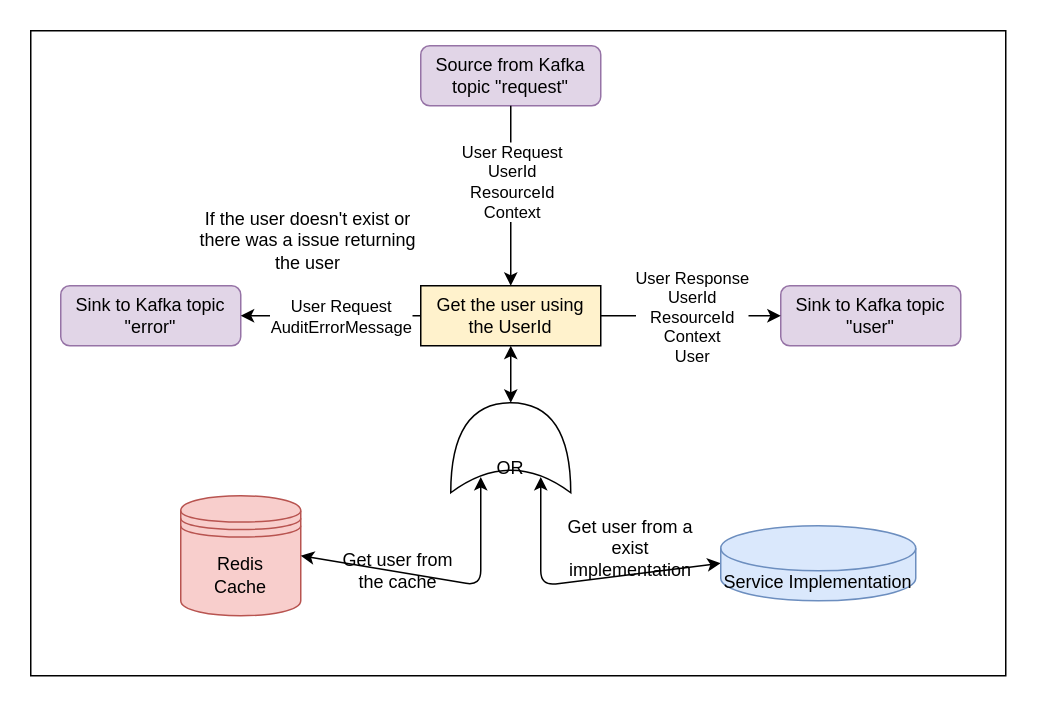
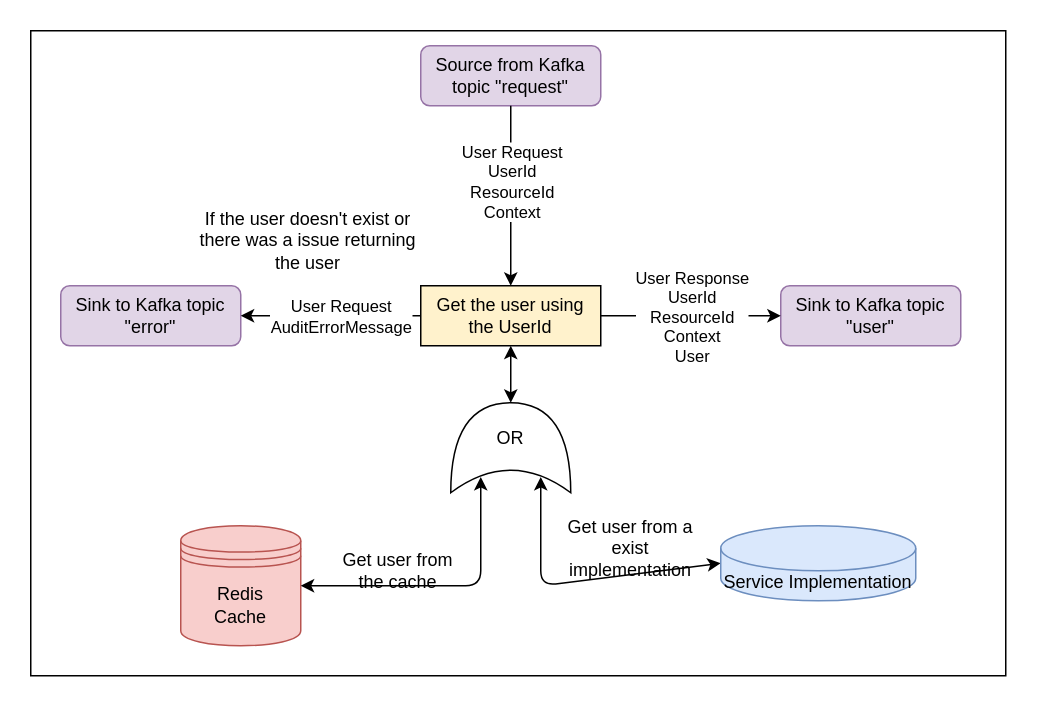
node "OR": moved (511, 469) -> (511, 439)
node "Redis Cache": moved (241, 556) -> (241, 586)
